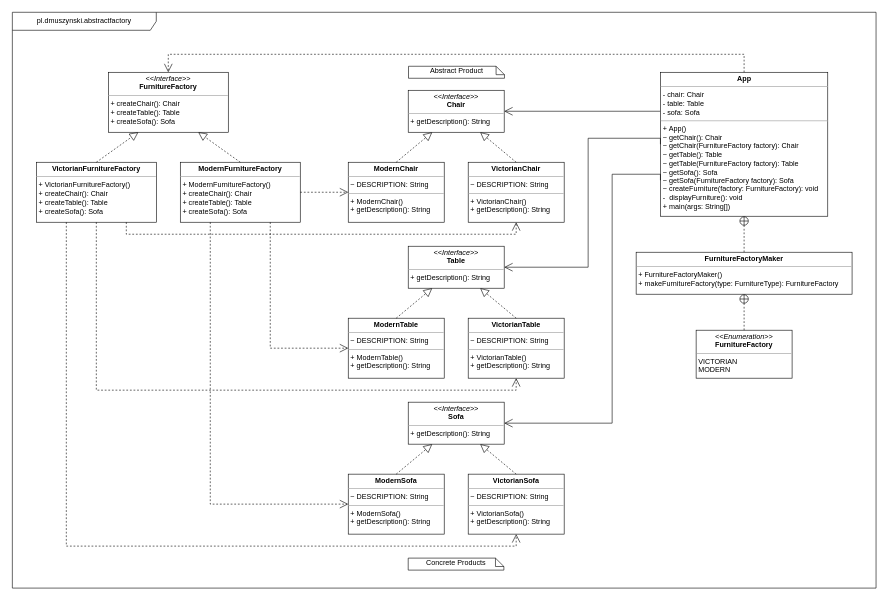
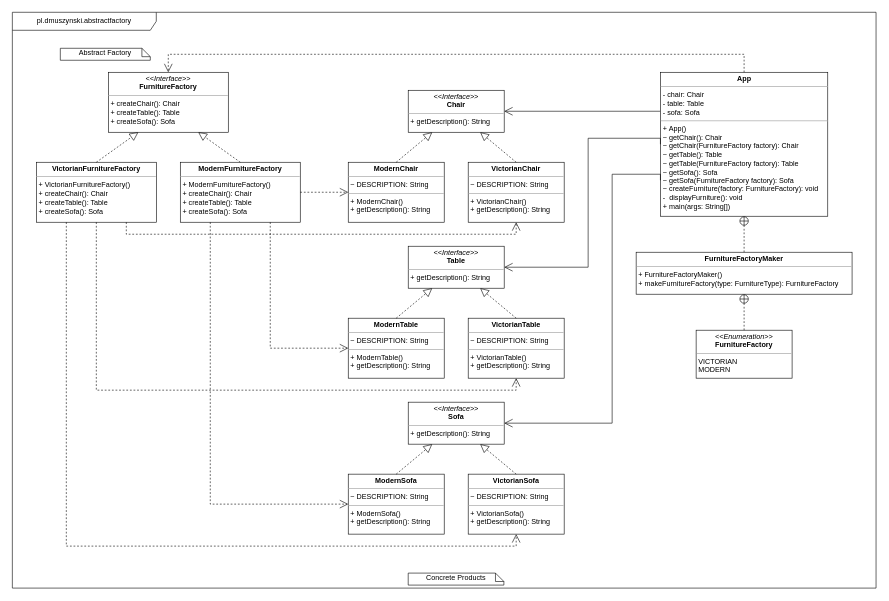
node "Abstract Factory": added
node "Abstract Product": removed
node "Concrete Products": moved (456, 564) -> (456, 579)
